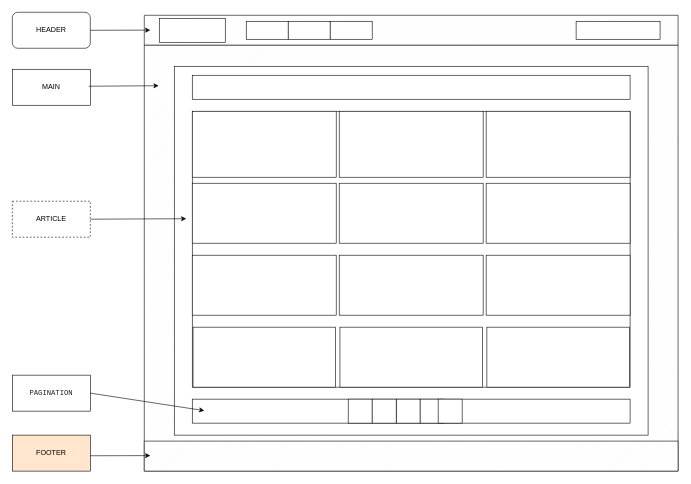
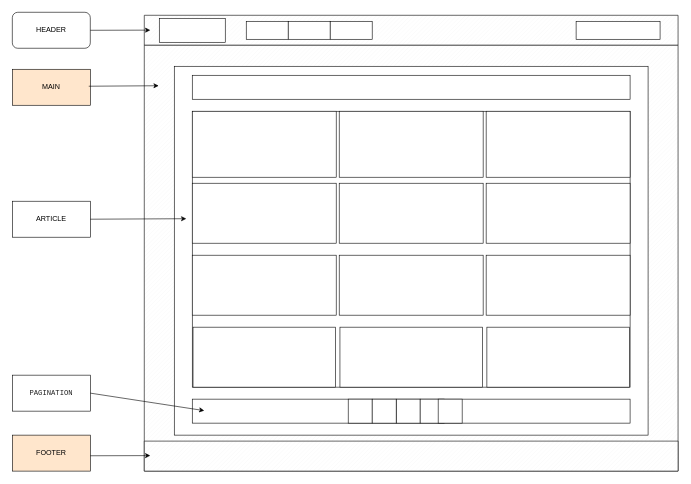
node "MAIN": fillcolor #ffffff -> #ffe6cc
node "ARTICLE": style dashed -> solid
